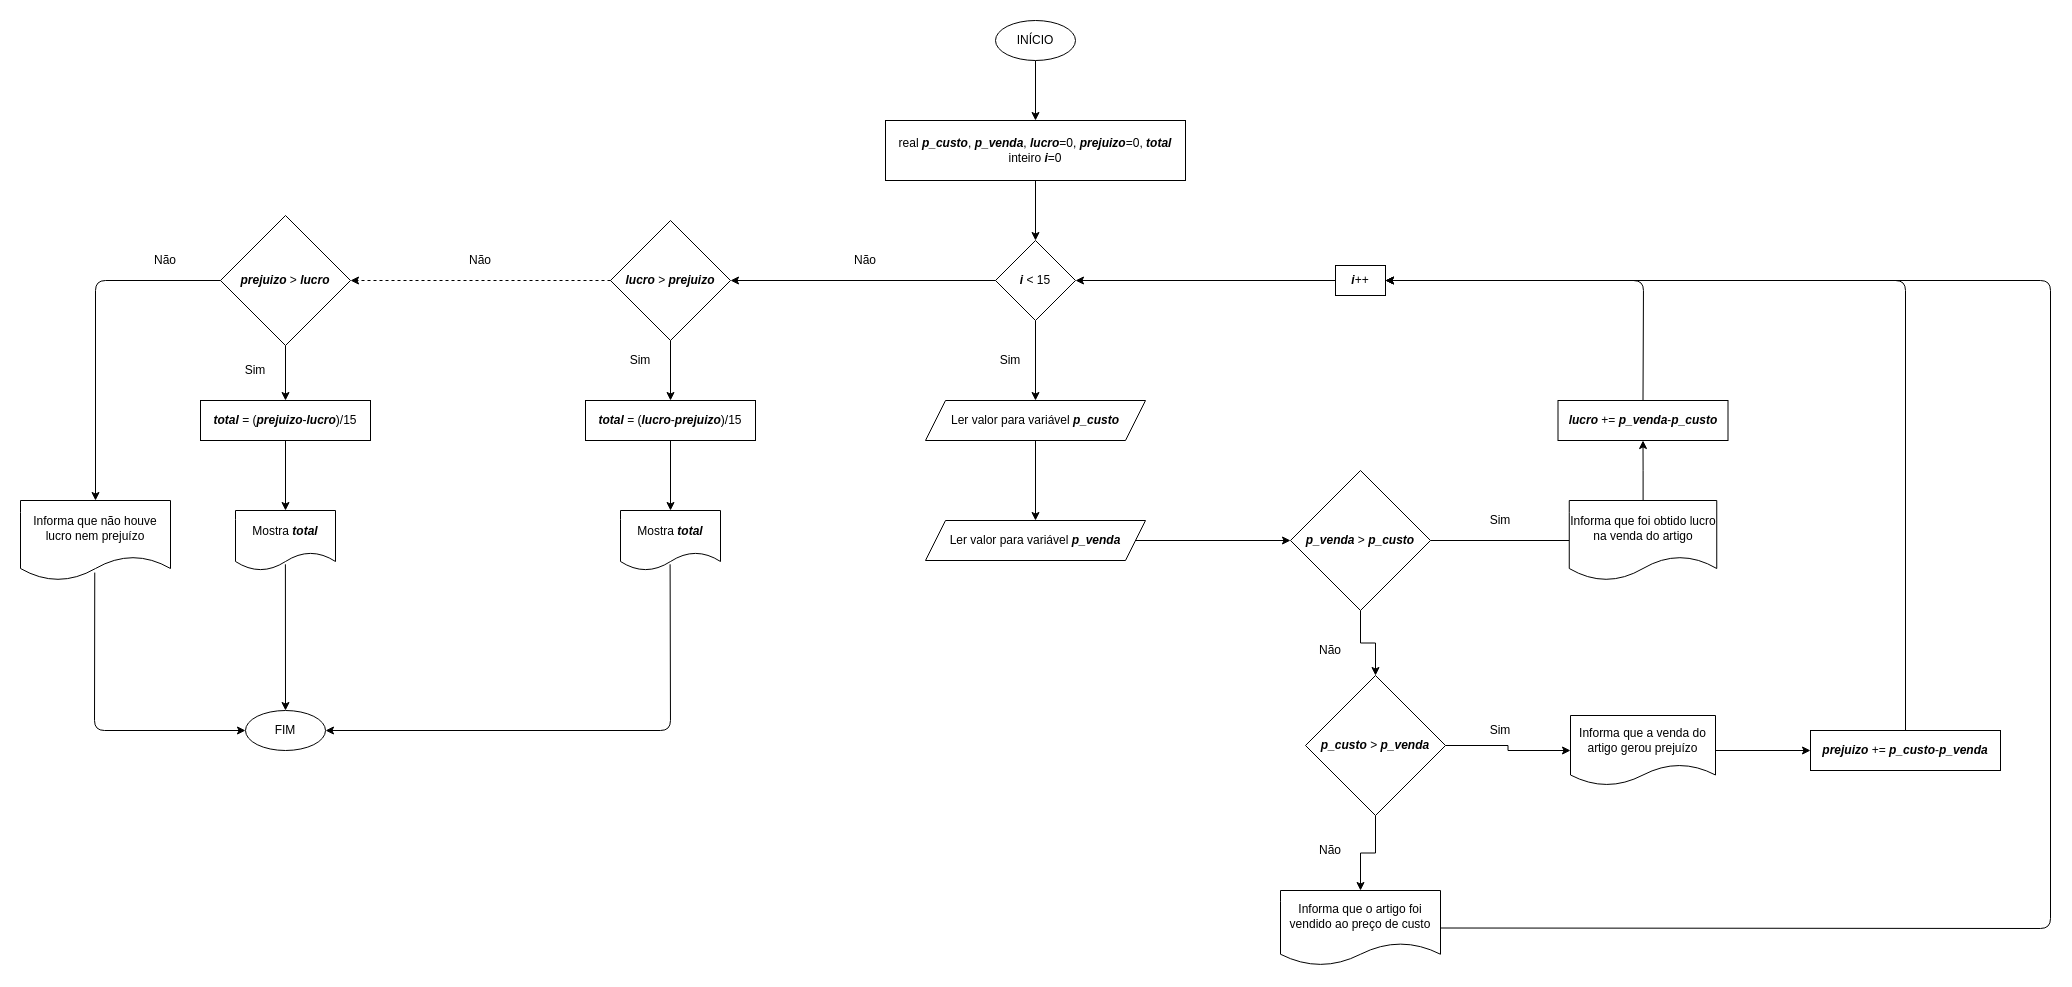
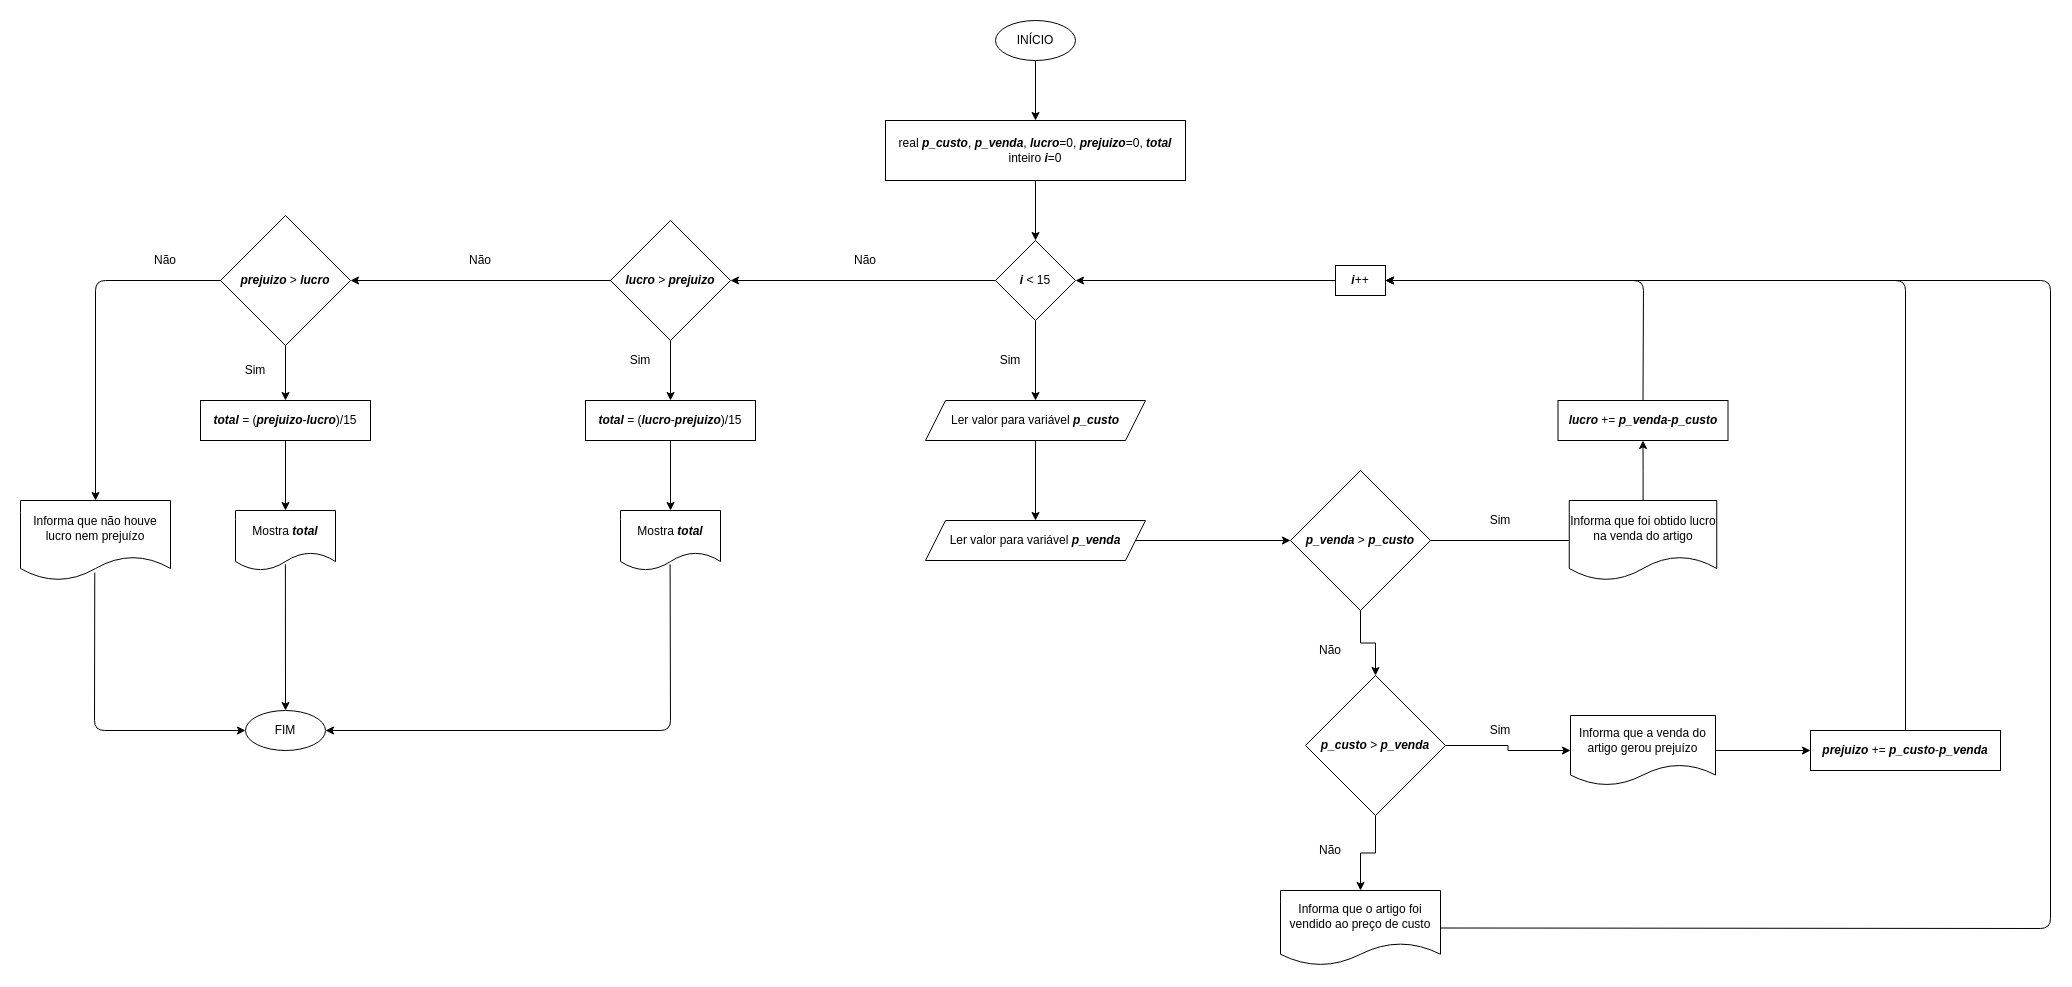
edge "lucro > prejuizo" -> "prejuizo > lucro": style dashed -> solid
